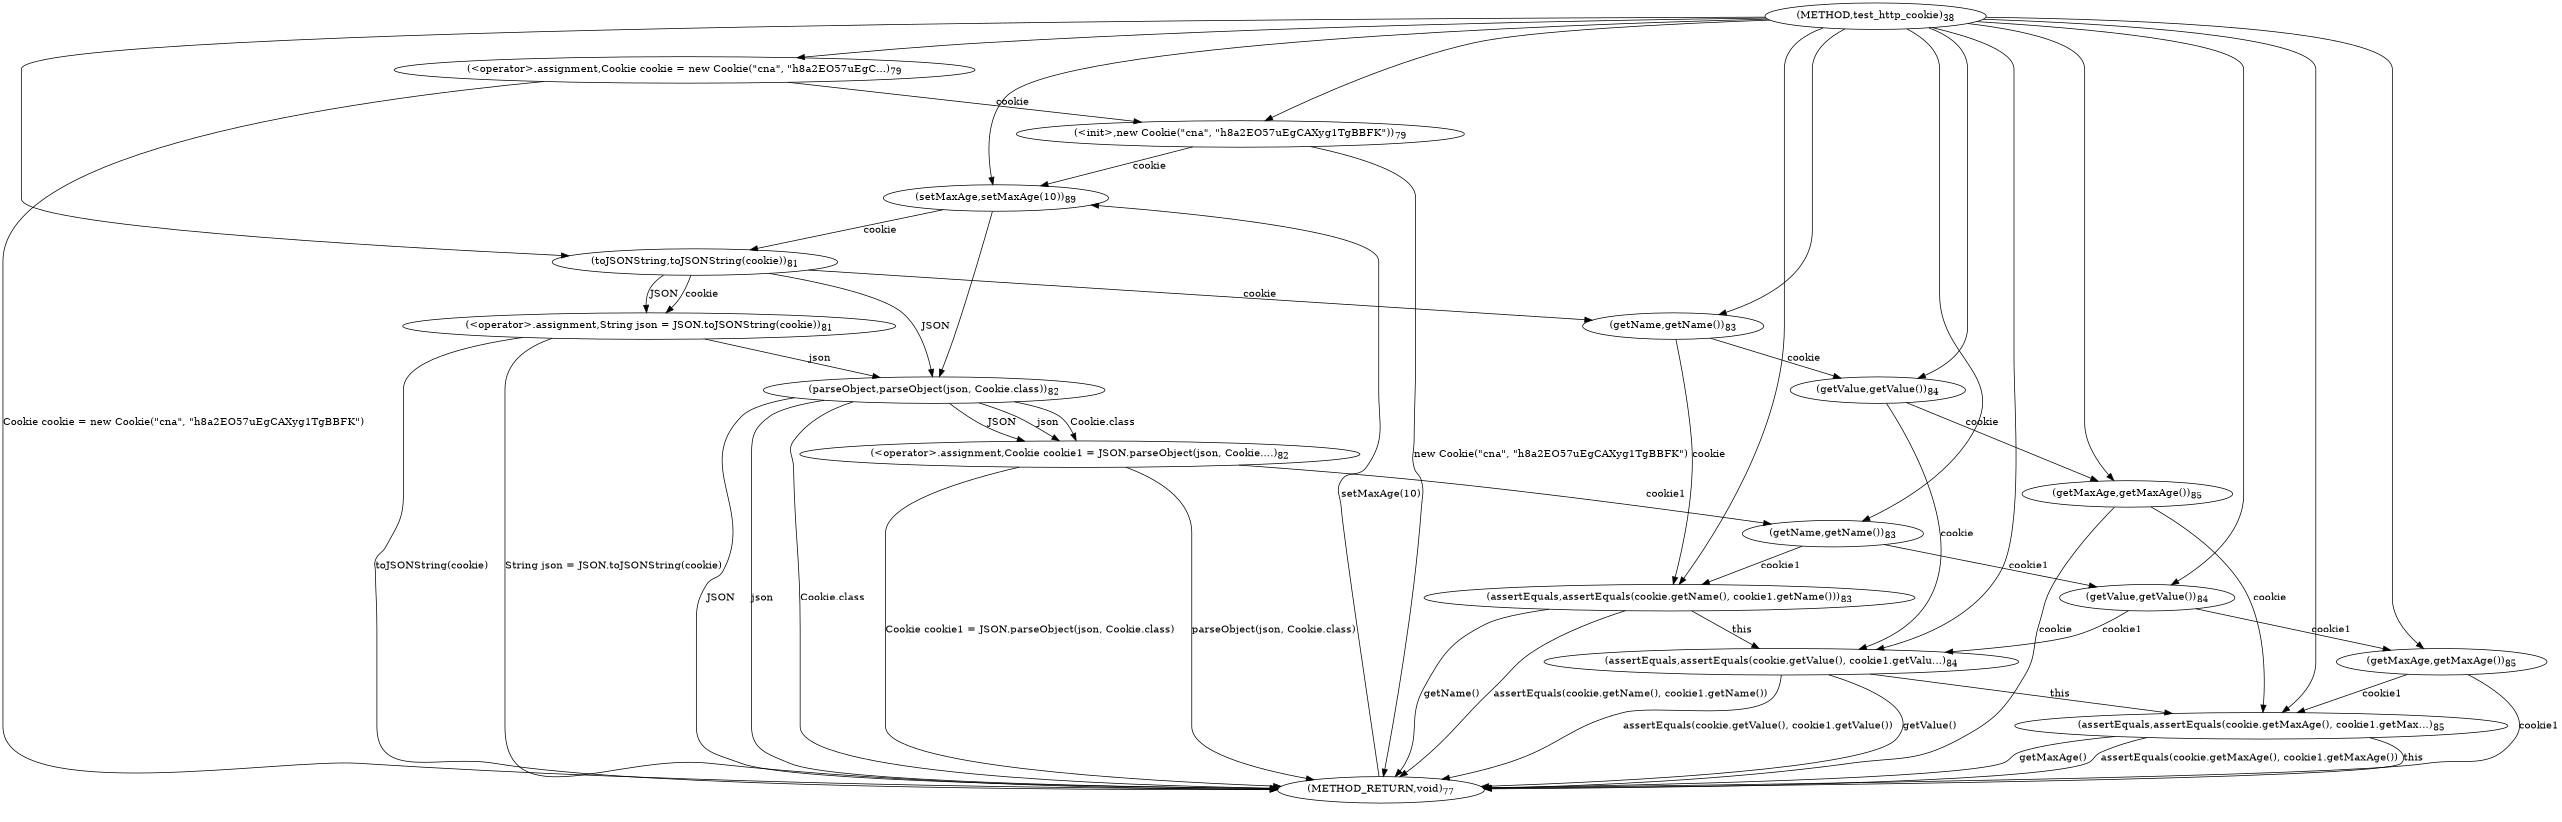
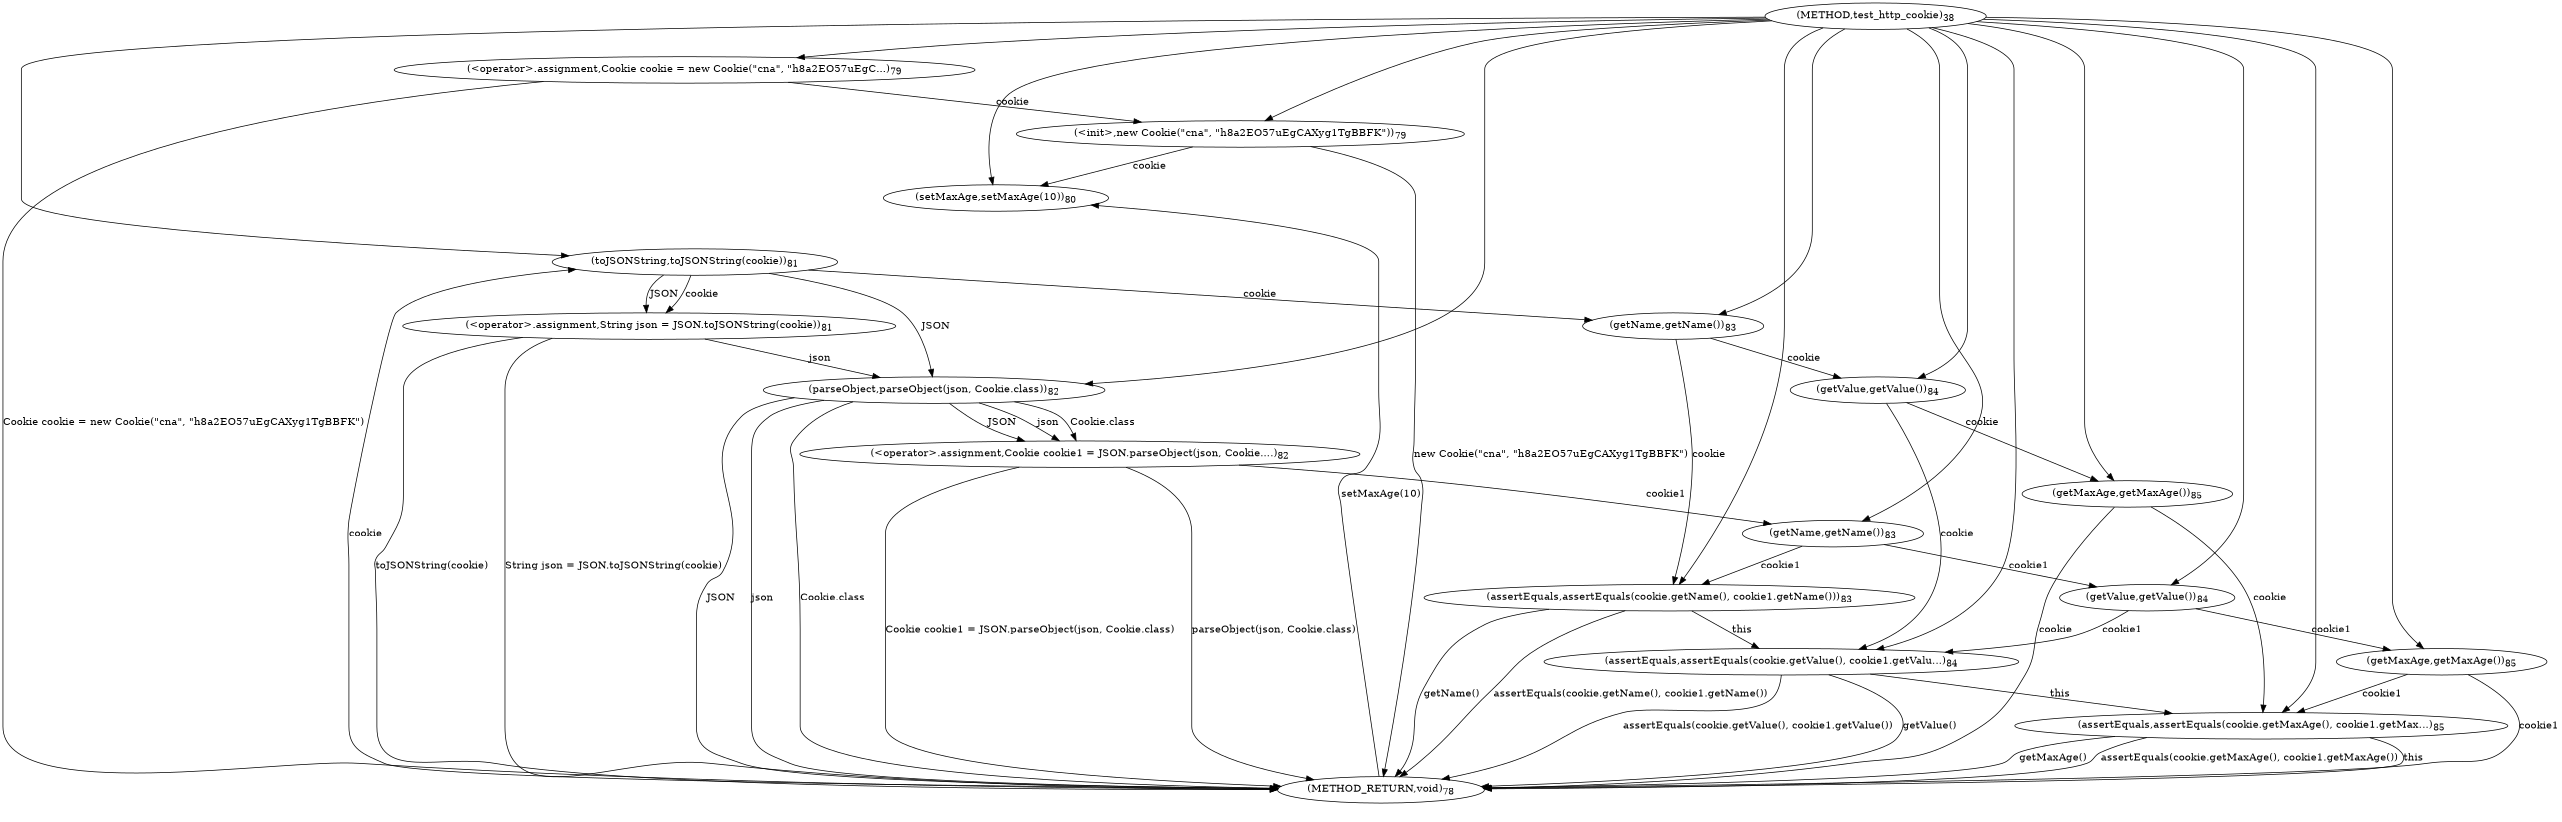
node "(setMaxAge,setMaxAge(10))": text "89" -> "80"
edge "(setMaxAge,setMaxAge(10))" -> "(toJSONString,toJSONString(cookie))": now "(METHOD_RETURN,void)" -> "(toJSONString,toJSONString(cookie))"
edge "(setMaxAge,setMaxAge(10))" -> "(parseObject,parseObject(json, Cookie.class))": now "(METHOD,test_http_cookie)" -> "(parseObject,parseObject(json, Cookie.class))"
node "(METHOD_RETURN,void)": text "77" -> "78"
